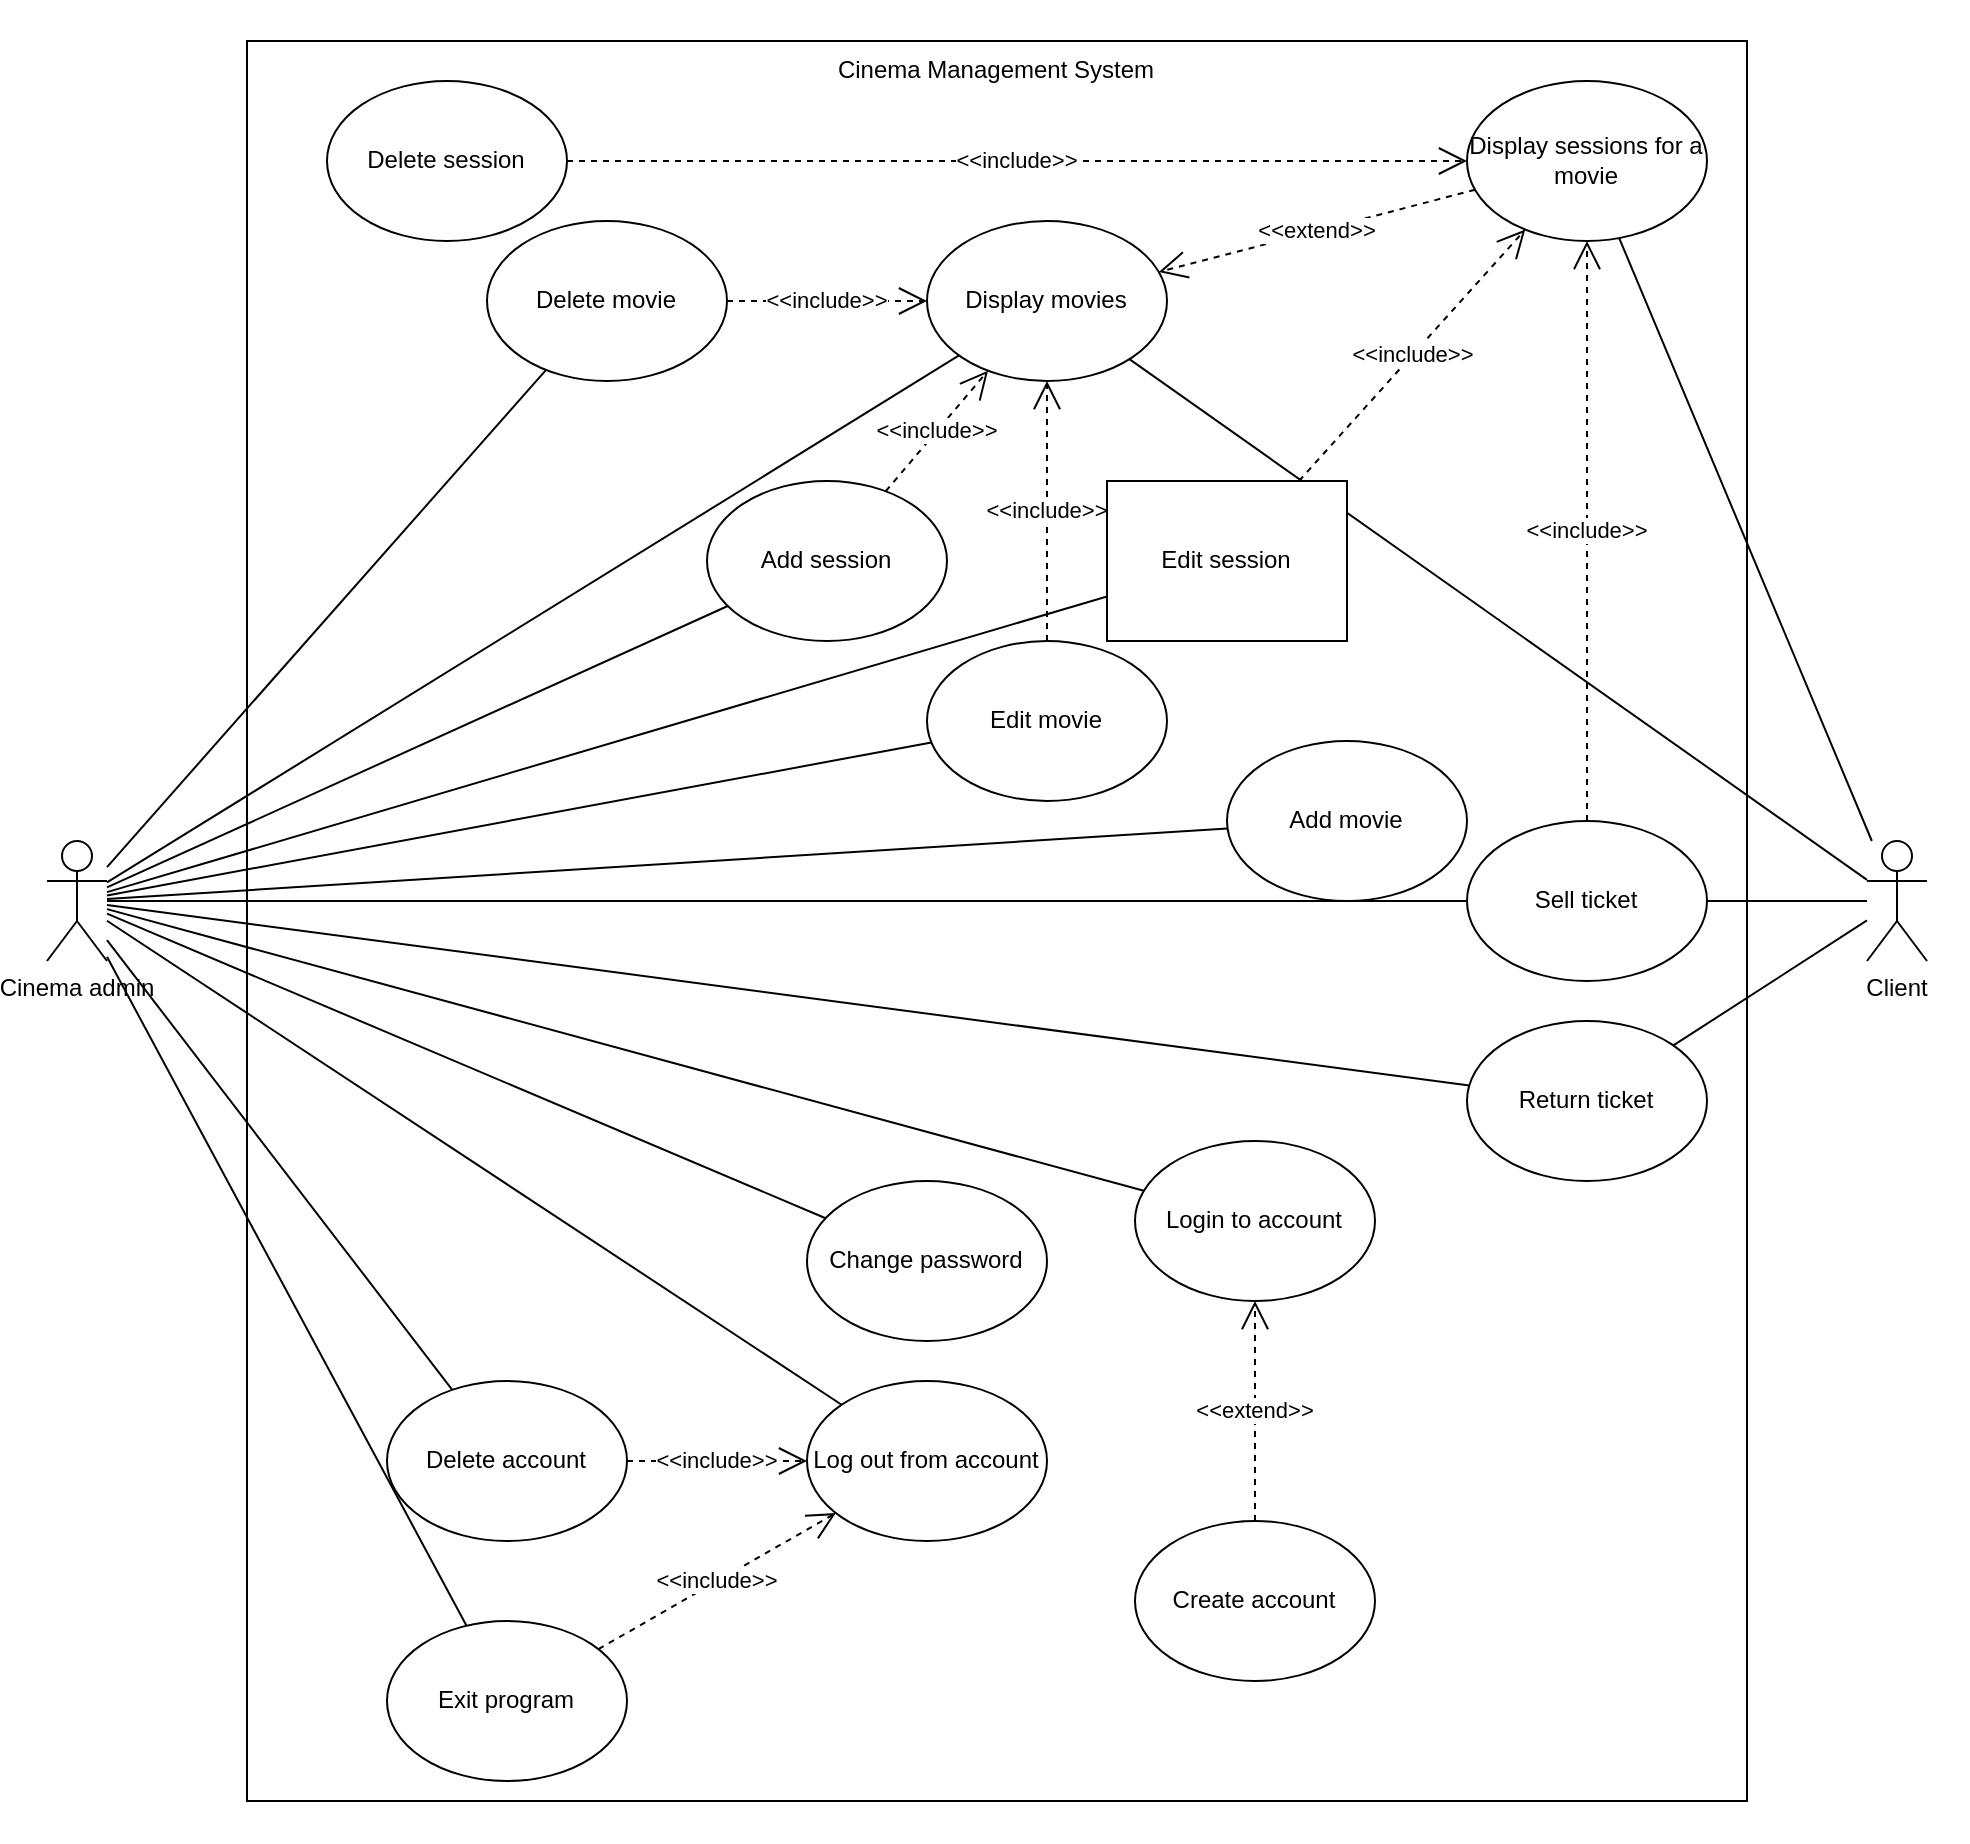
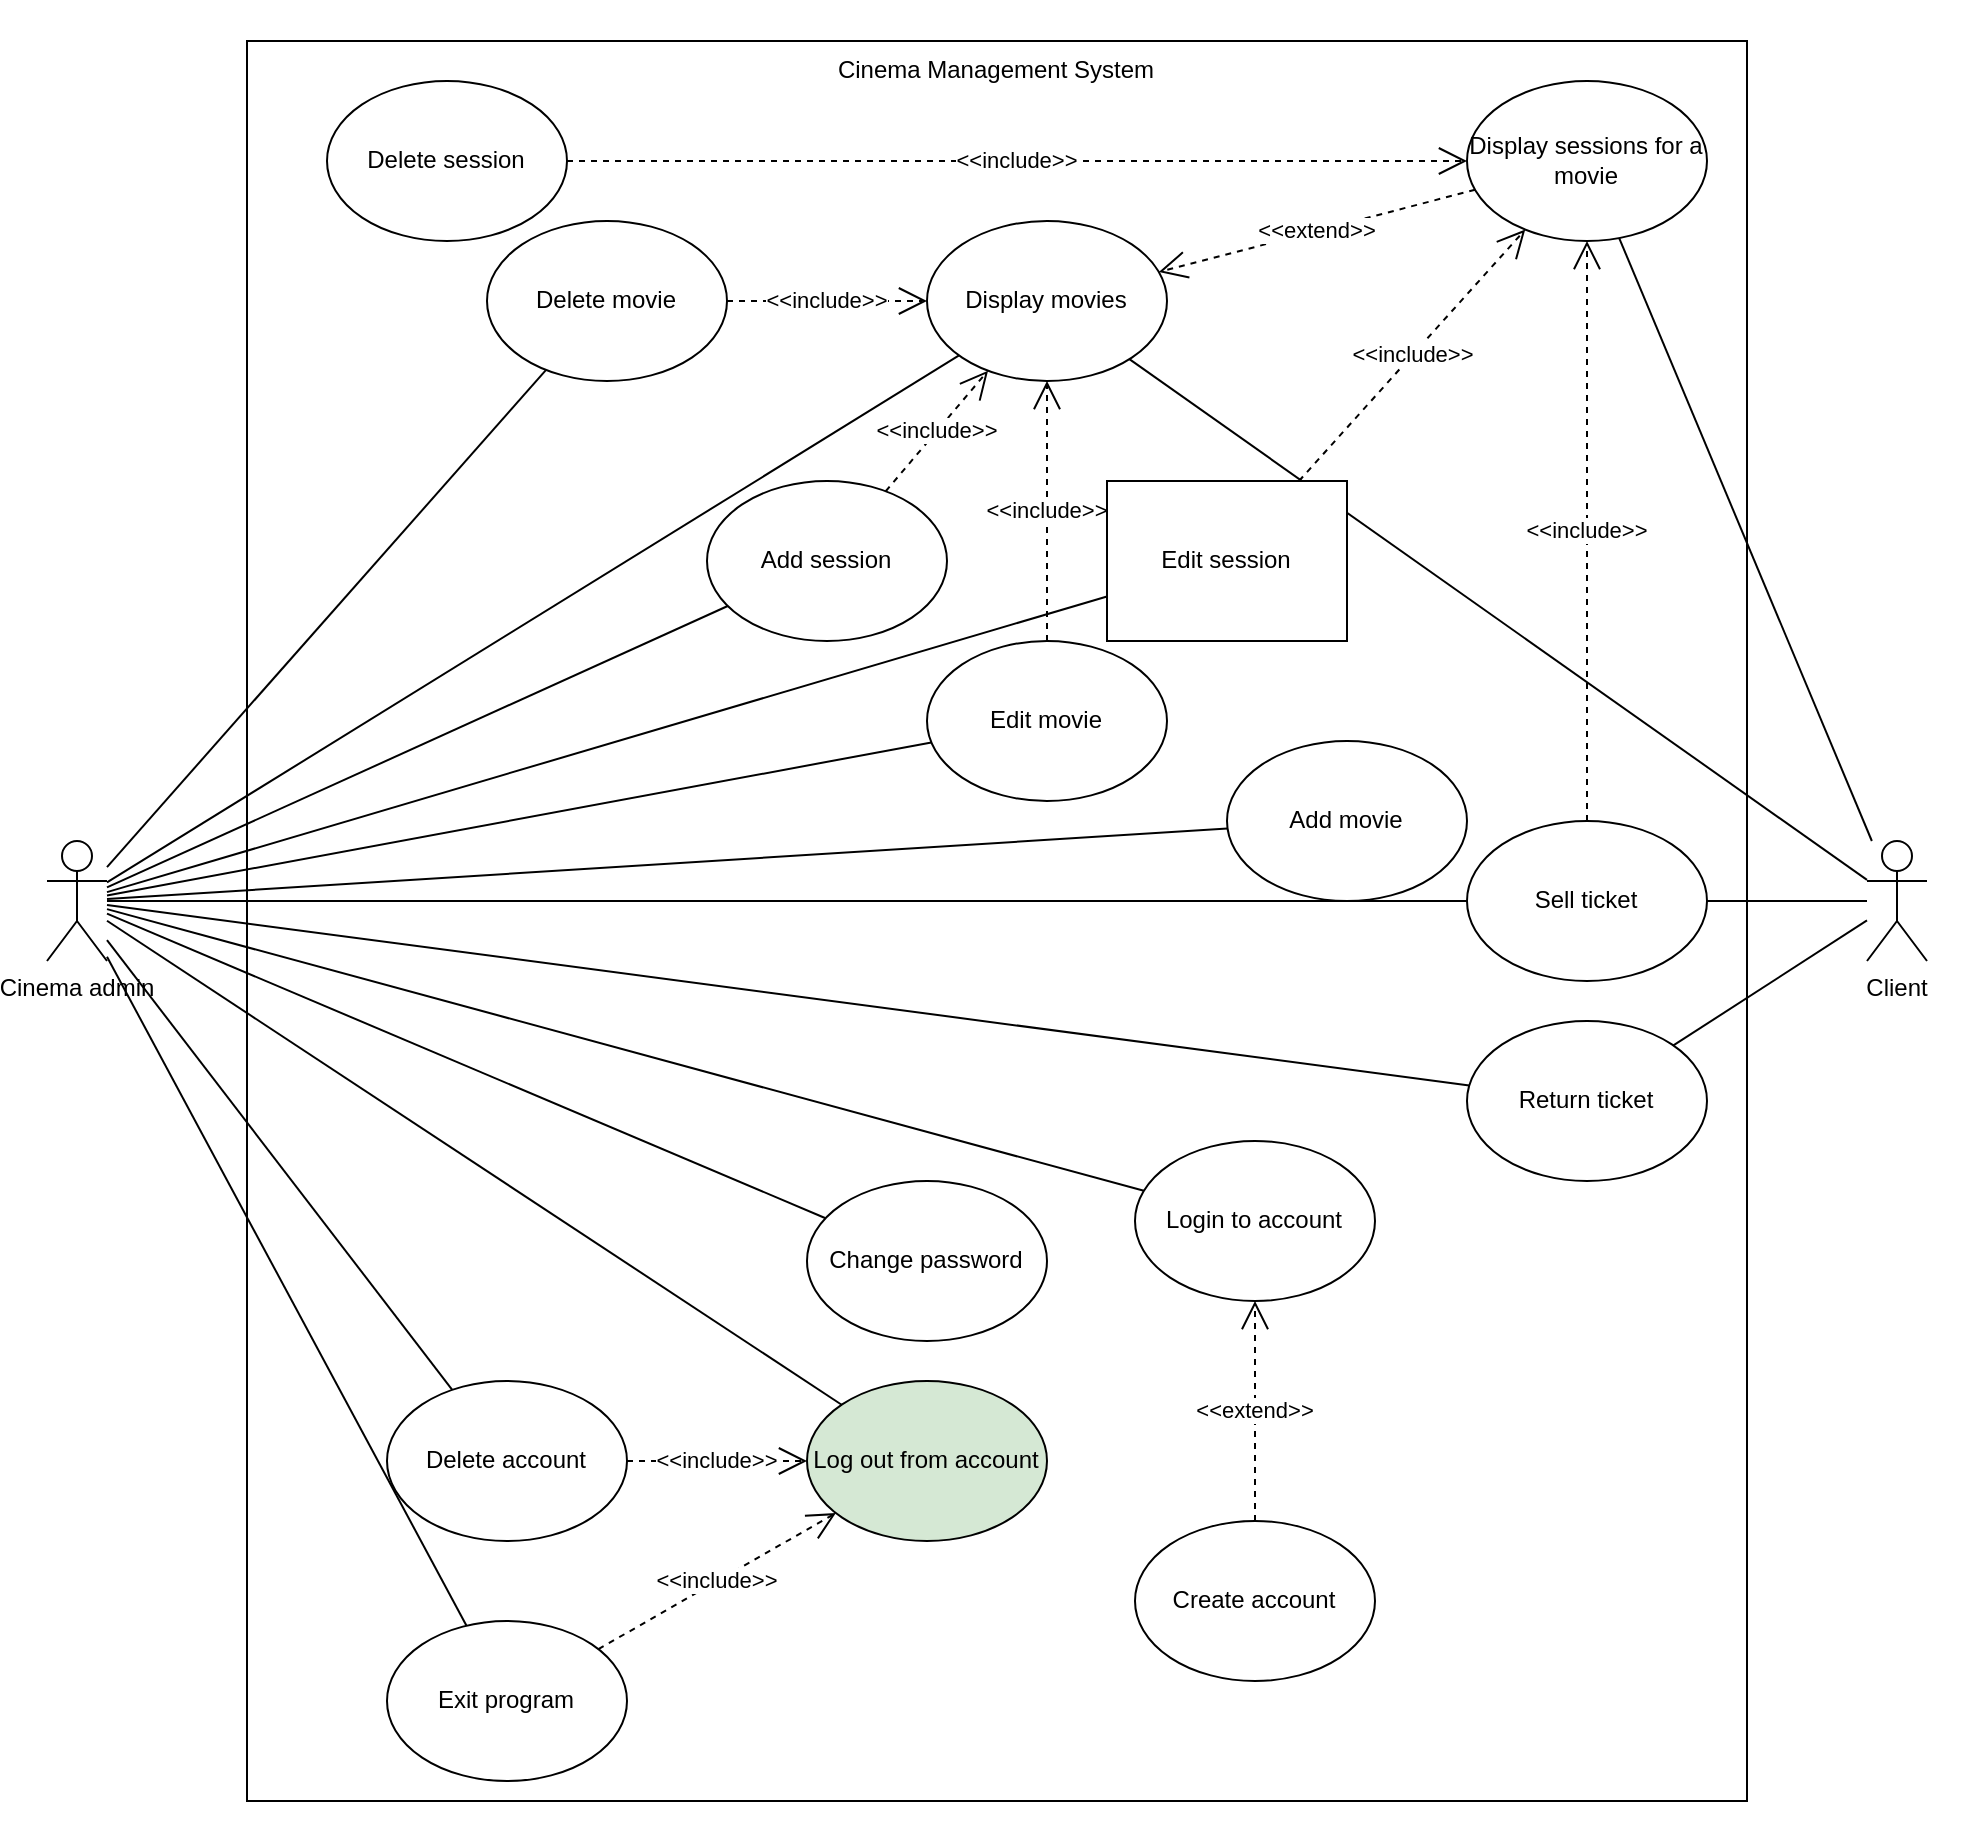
node "Log out from account": fillcolor #ffffff -> #d5e8d4
